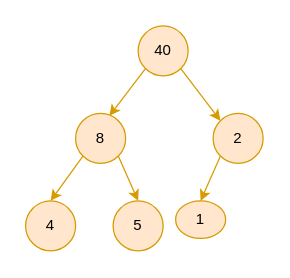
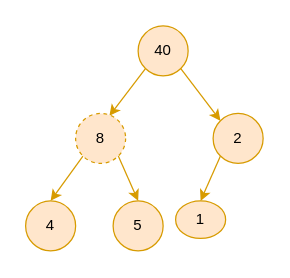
node "8": style solid -> dashed
